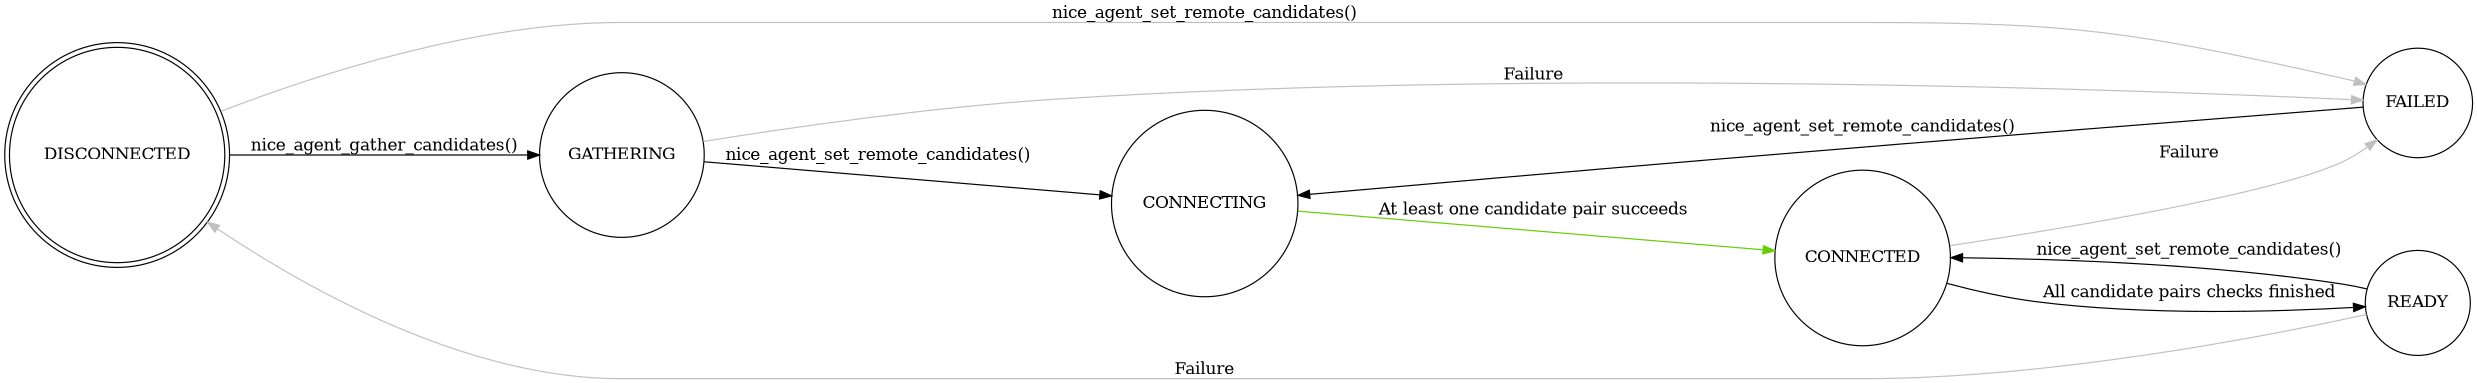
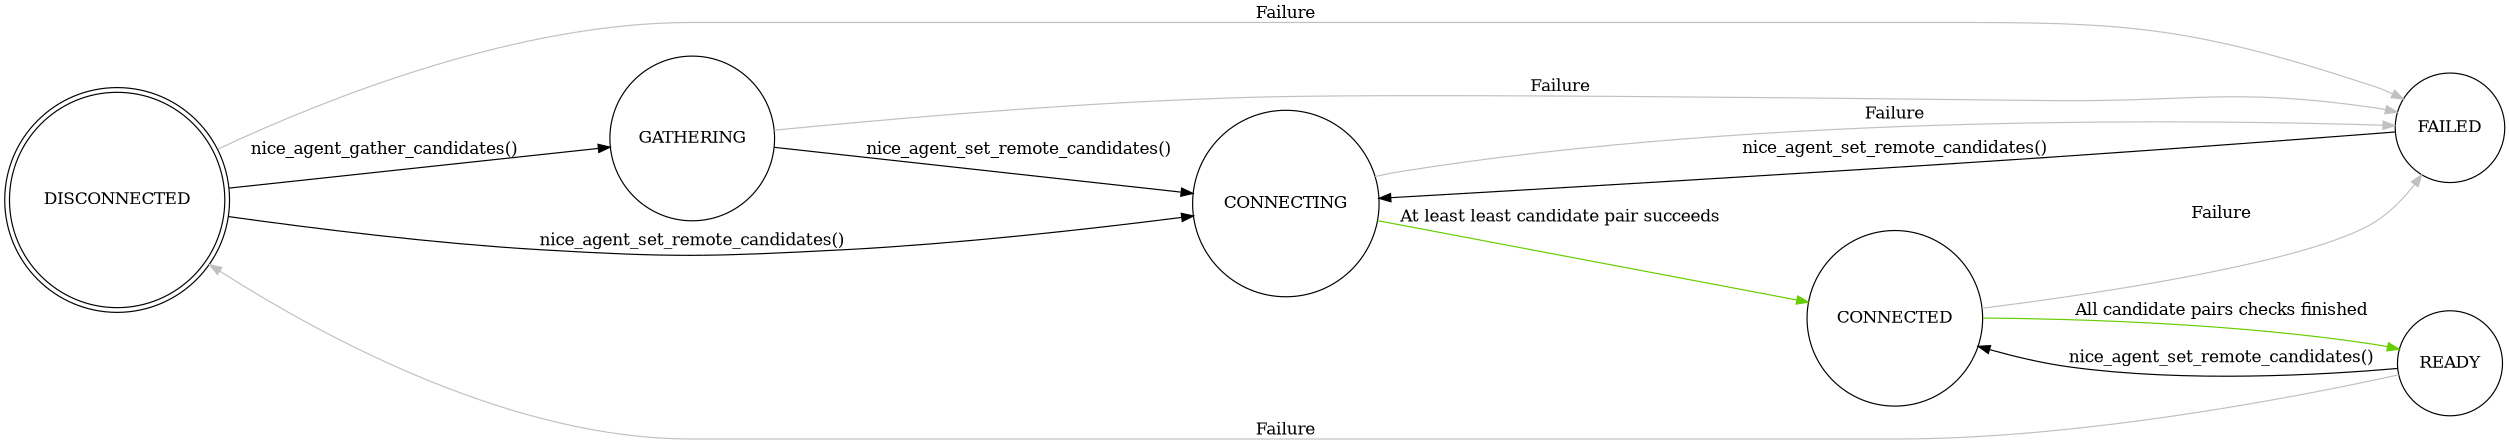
edge "DISCONNECTED" -> "FAILED": label "nice_agent_set_remote_candidates()" -> "Failure"
edge "CONNECTING" -> "FAILED": added, label "Failure"
edge "CONNECTING" -> "CONNECTED": label "At least one candidate pair succeeds" -> "At least least candidate pair succeeds"
edge "DISCONNECTED" -> "CONNECTING": added, label "nice_agent_set_remote_candidates()"
edge "CONNECTED" -> "READY": color black -> chartreuse3
